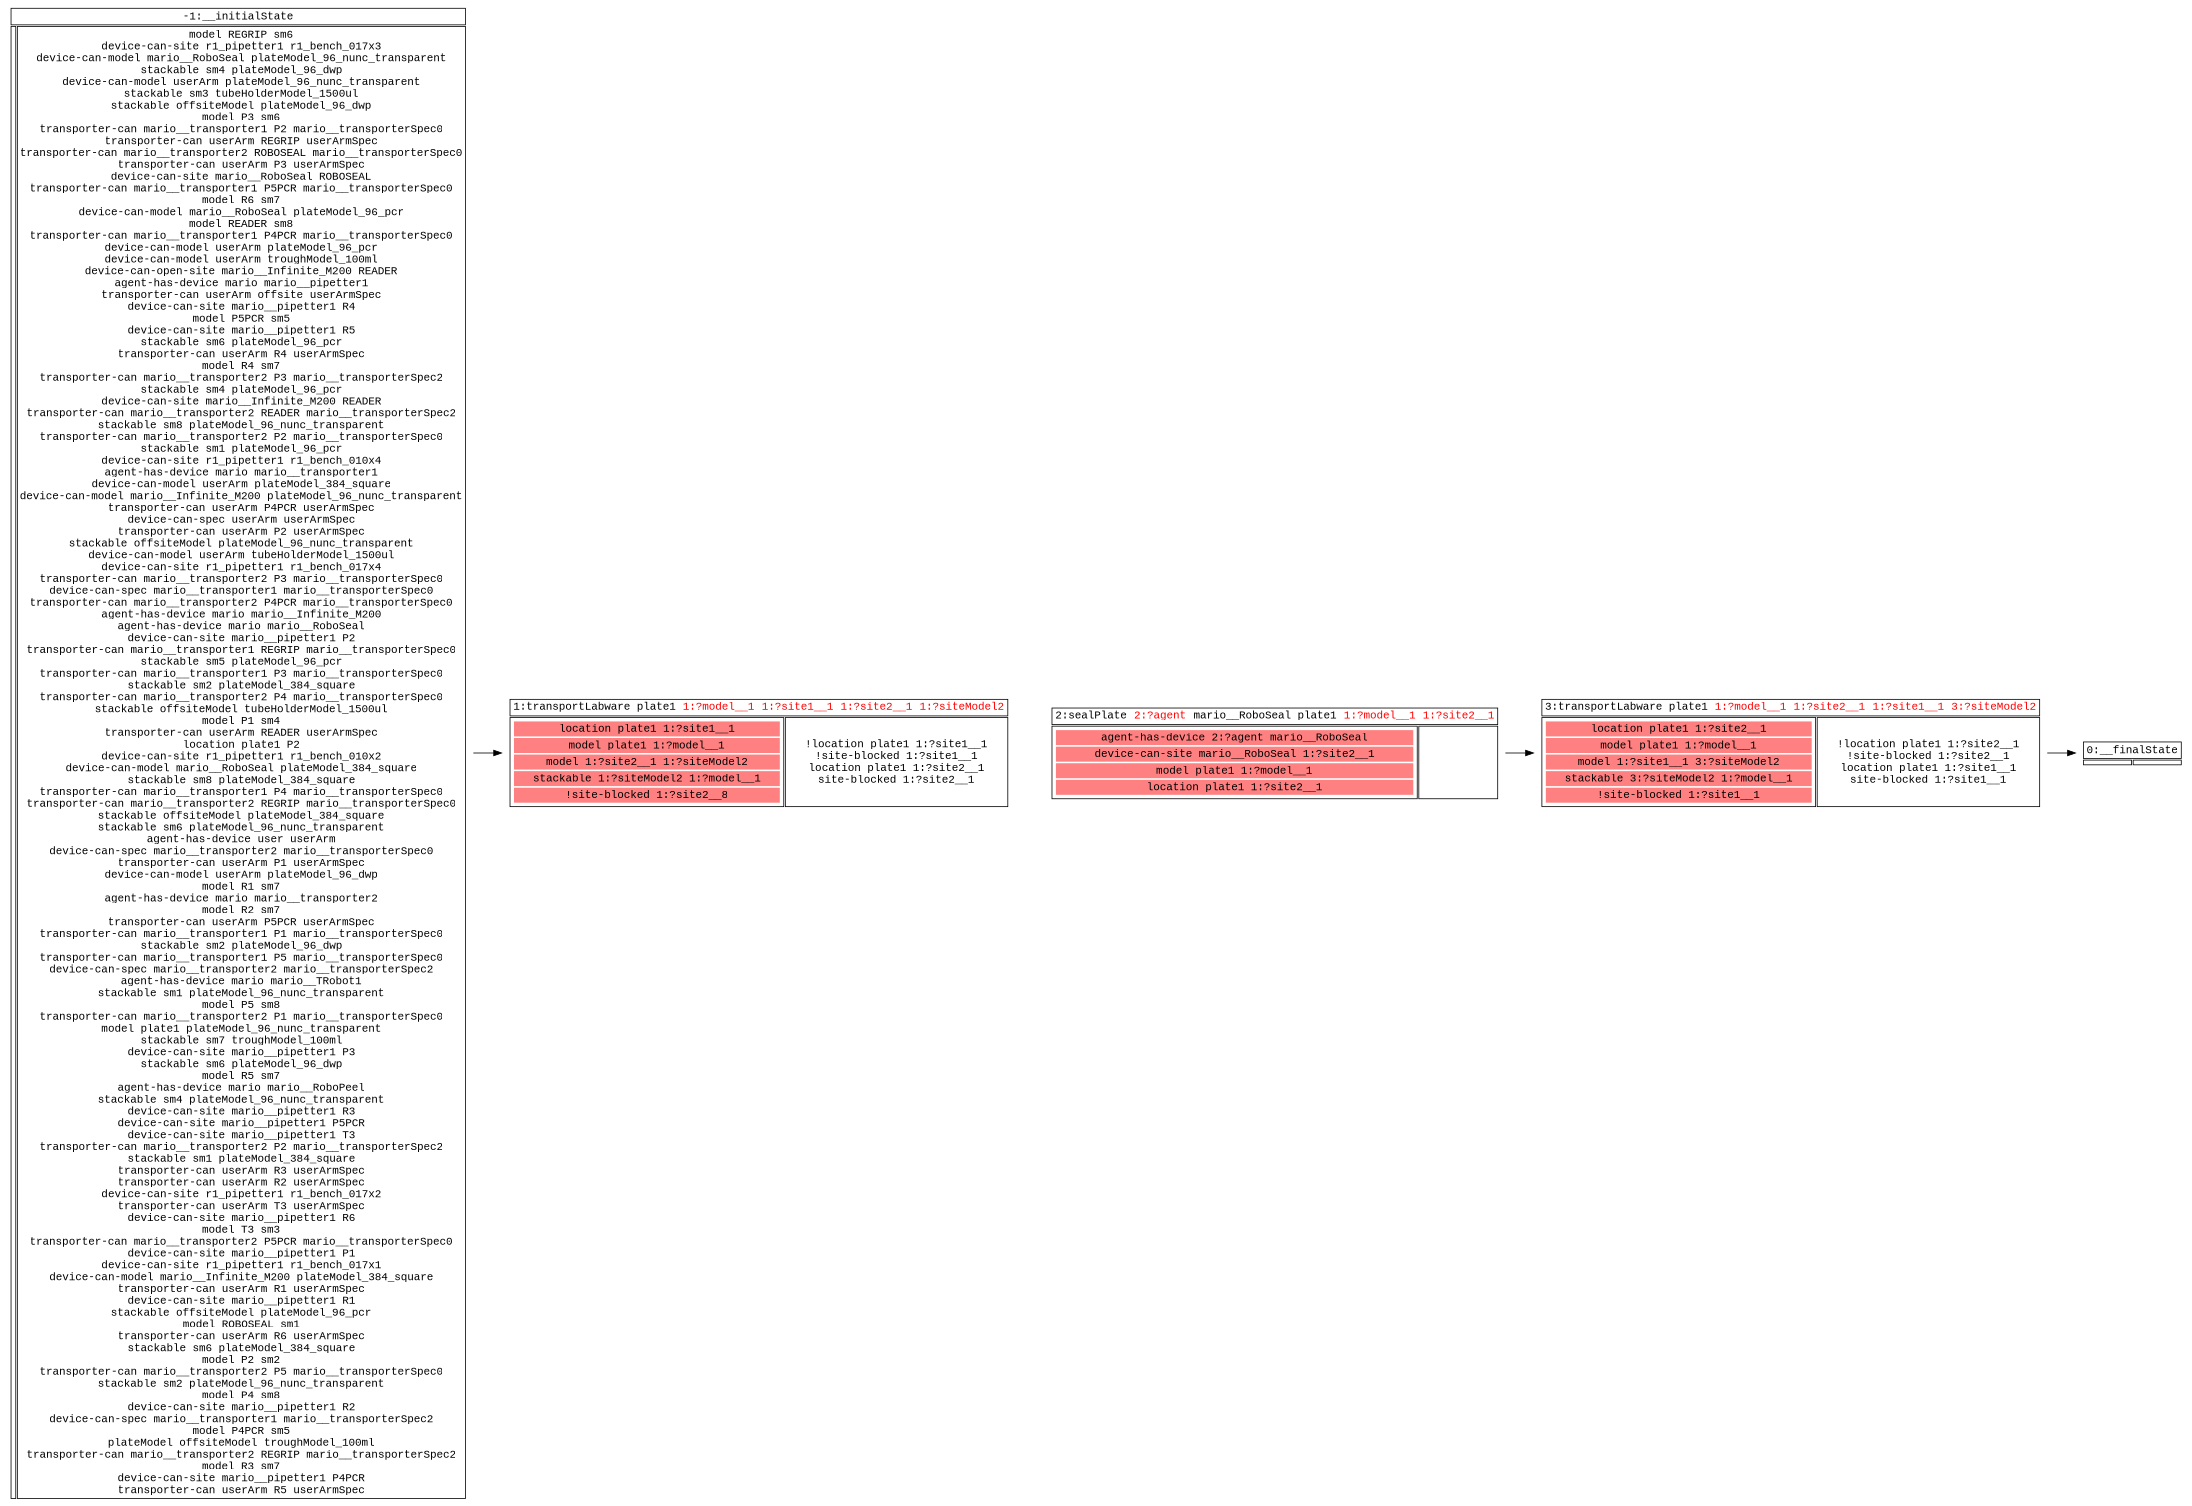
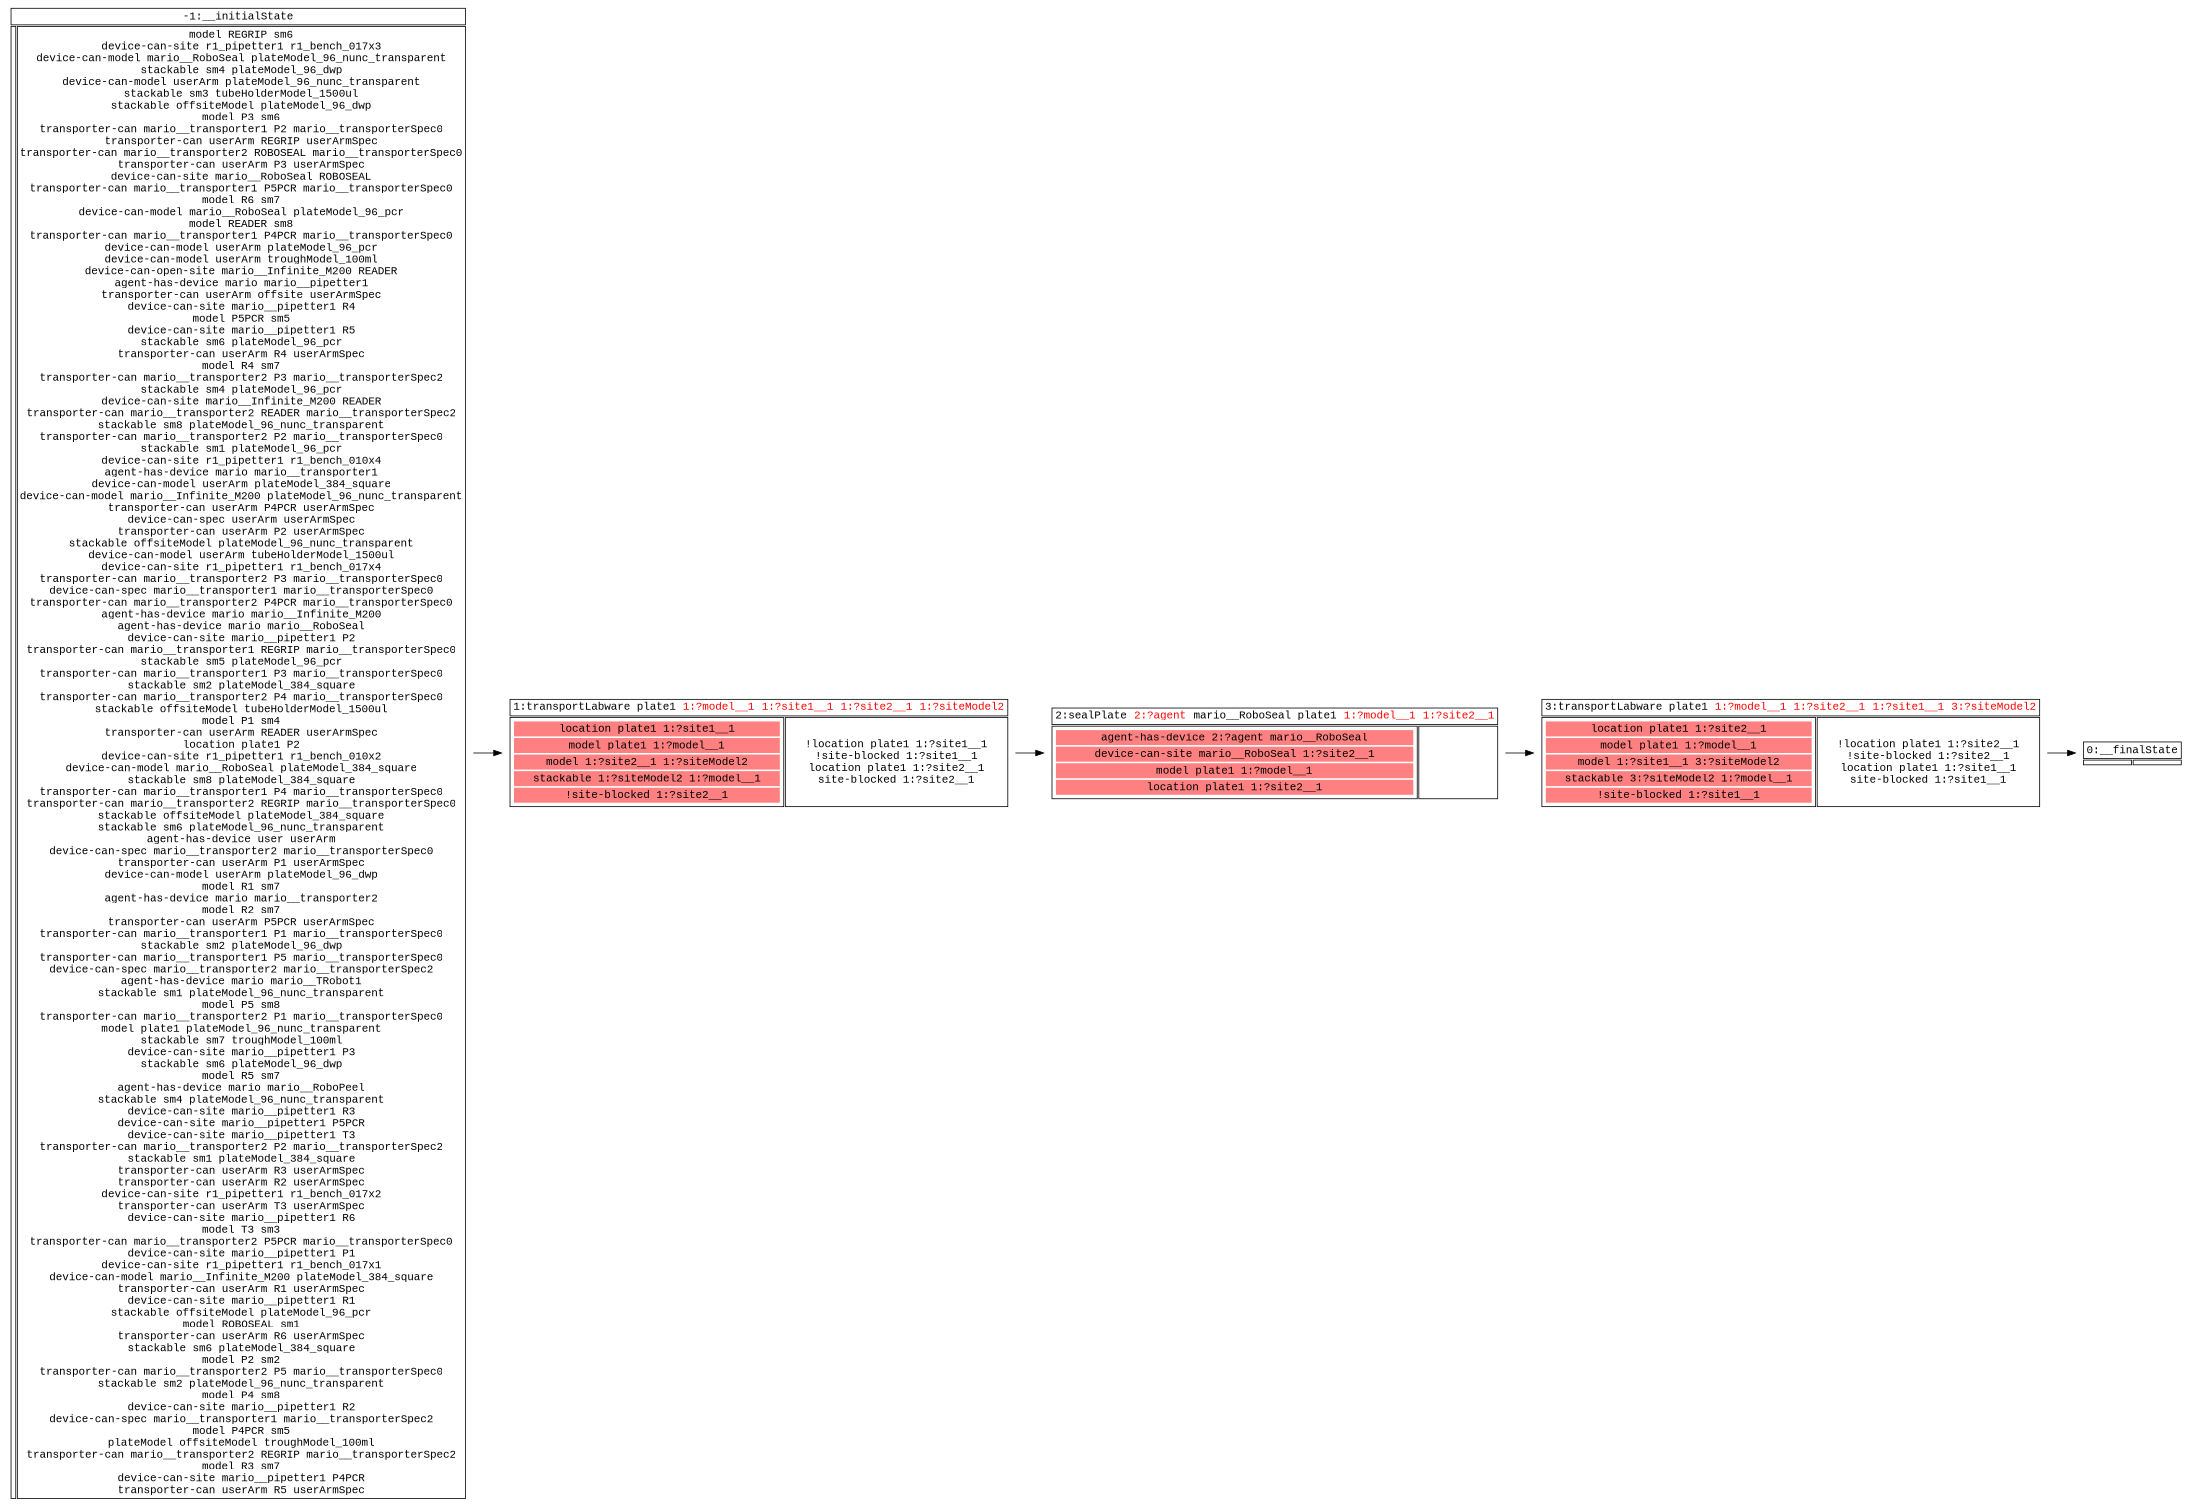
edge "1:transportLabware plate1" -> "2:sealPlate": added
node "1:transportLabware plate1": text "!site-blocked 1:?site2__8" -> "!site-blocked 1:?site2__1"
